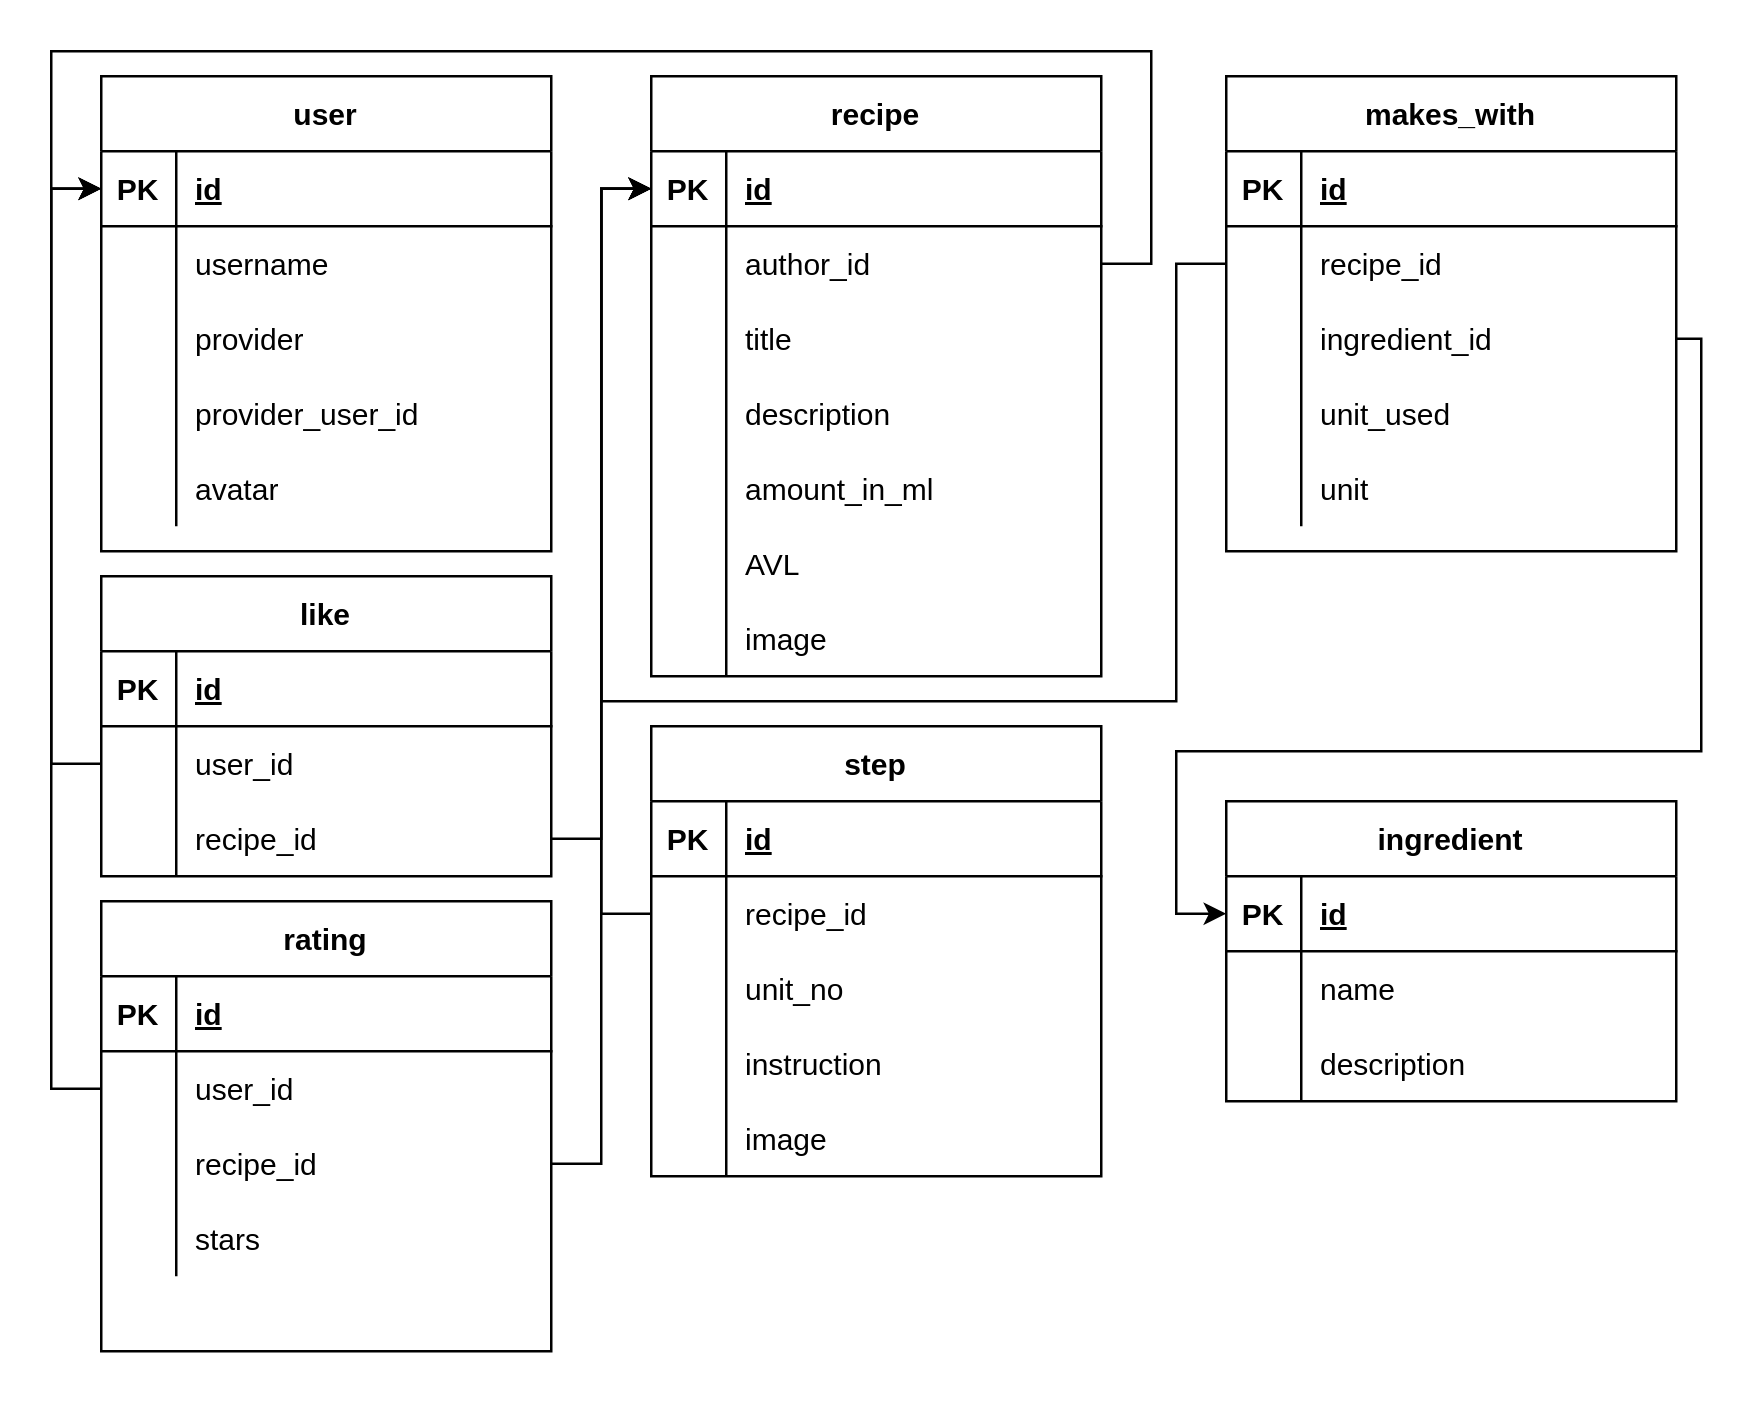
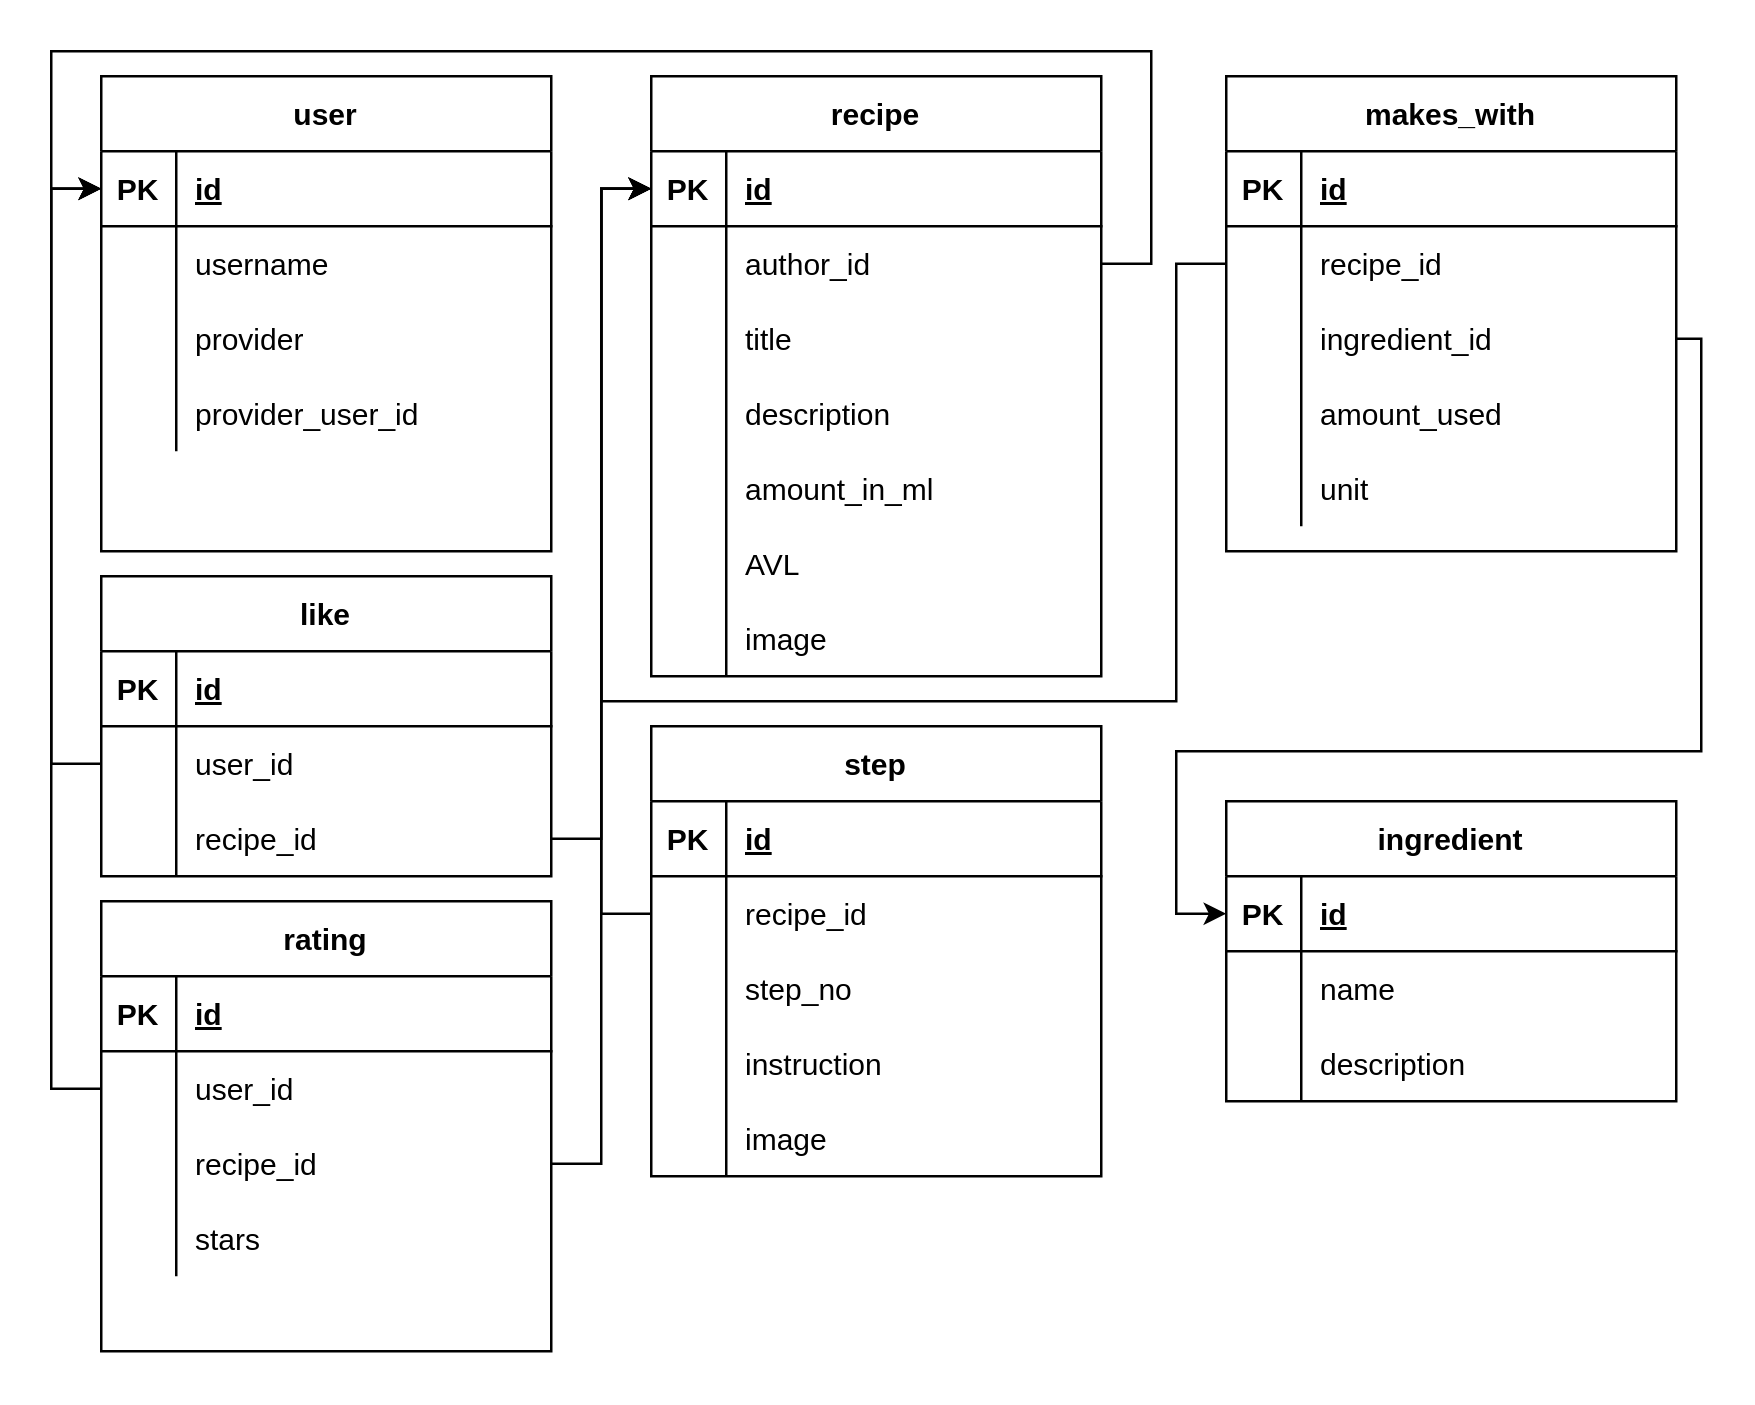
node "unit_used": label "unit_used" -> "amount_used"
node "avatar": removed
node "unit_no": label "unit_no" -> "step_no"
